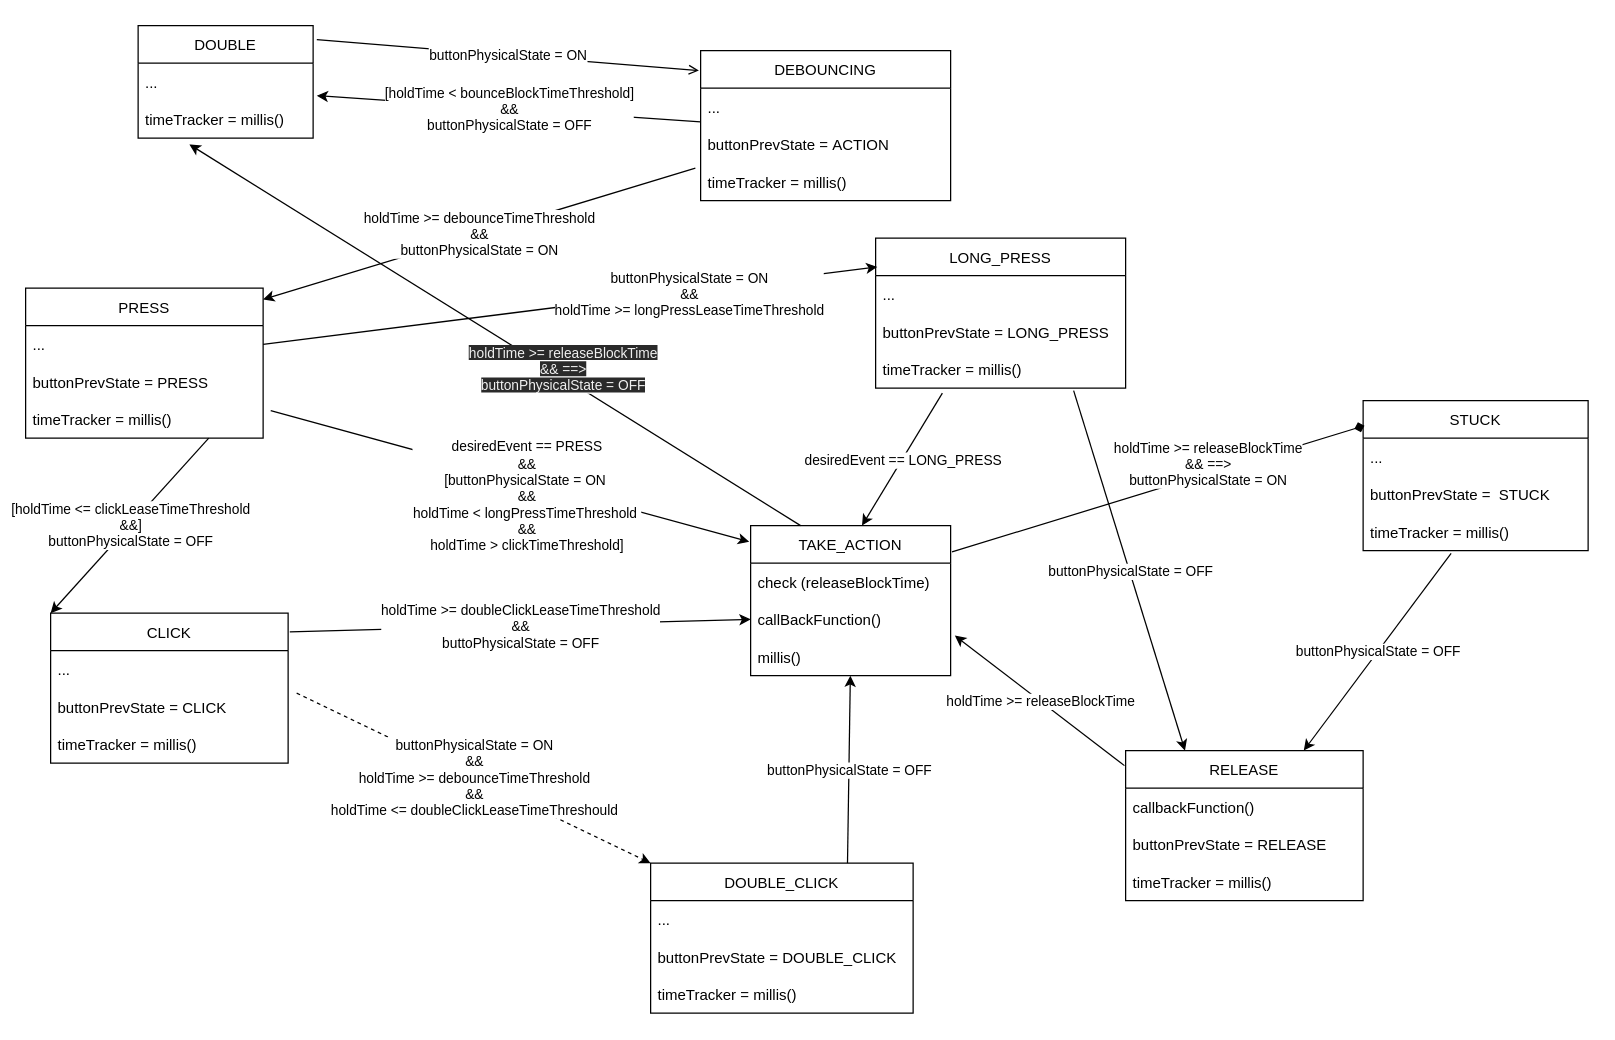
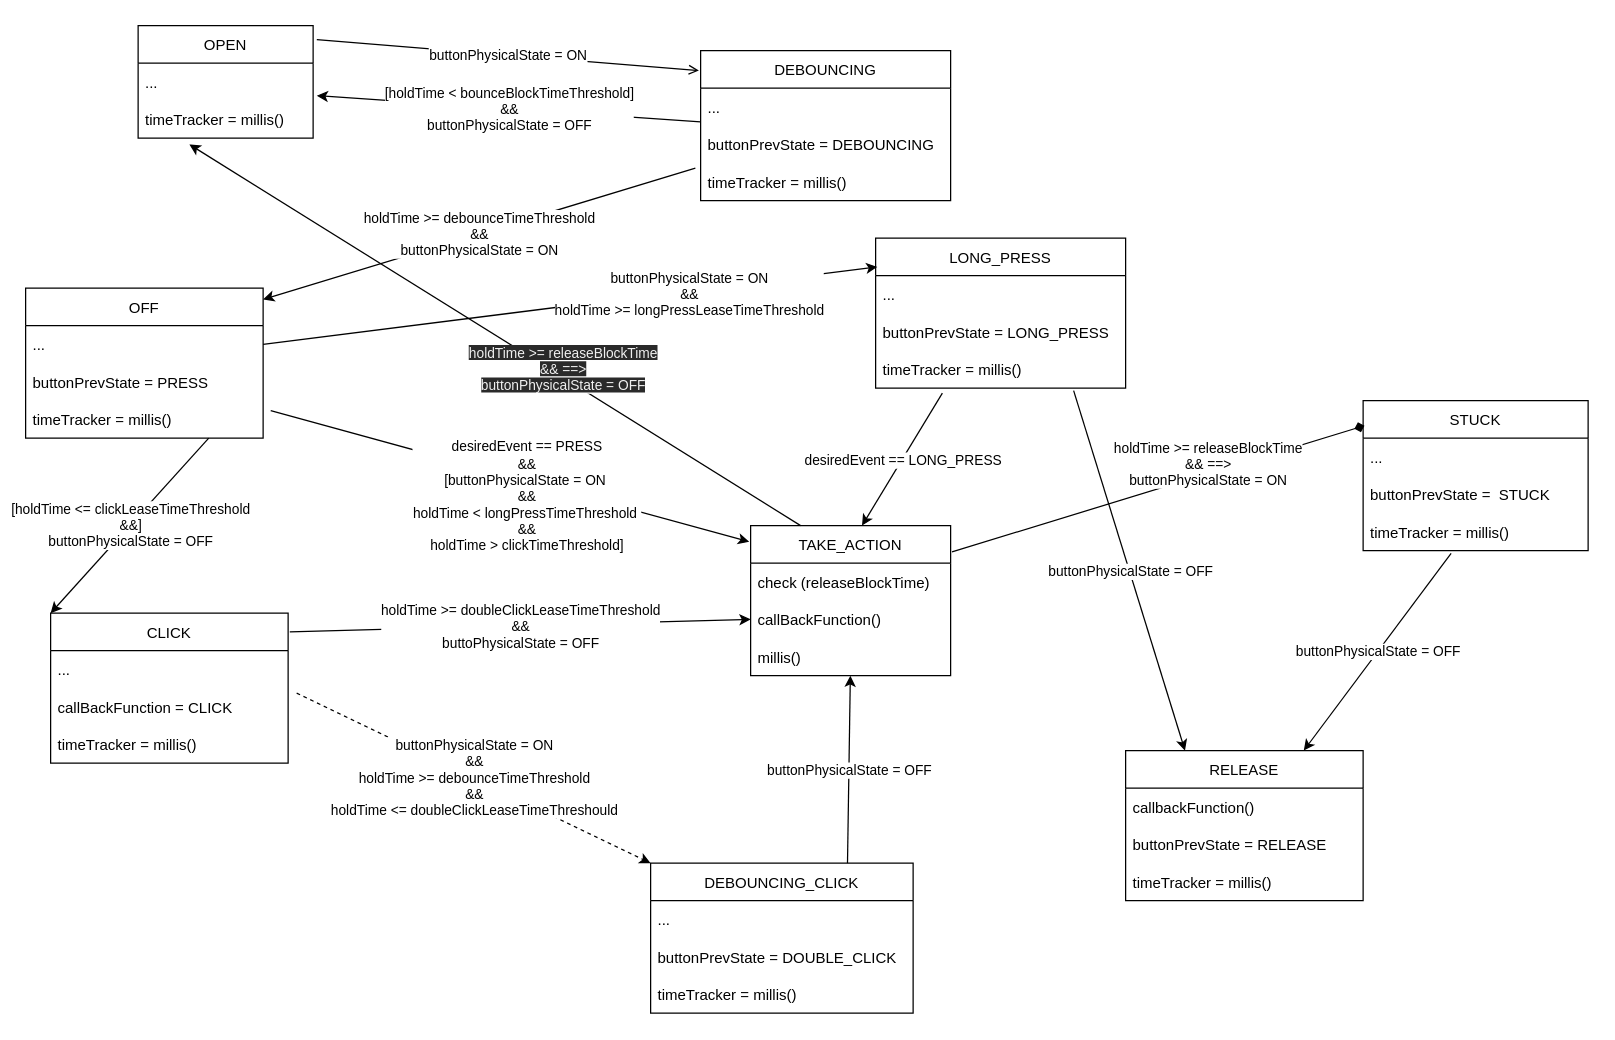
node "DOUBLE": label "DOUBLE" -> "OPEN"
node "buttonPrevState = ACTION": label "buttonPrevState = ACTION" -> "buttonPrevState = DEBOUNCING"
node "PRESS": label "PRESS" -> "OFF"
edge "RELEASE" -> "millis()": removed, label "holdTime >= releaseBlockTime"
node "buttonPrevState = CLICK": label "buttonPrevState = CLICK" -> "callBackFunction = CLICK"
node "DOUBLE_CLICK": label "DOUBLE_CLICK" -> "DEBOUNCING_CLICK"
